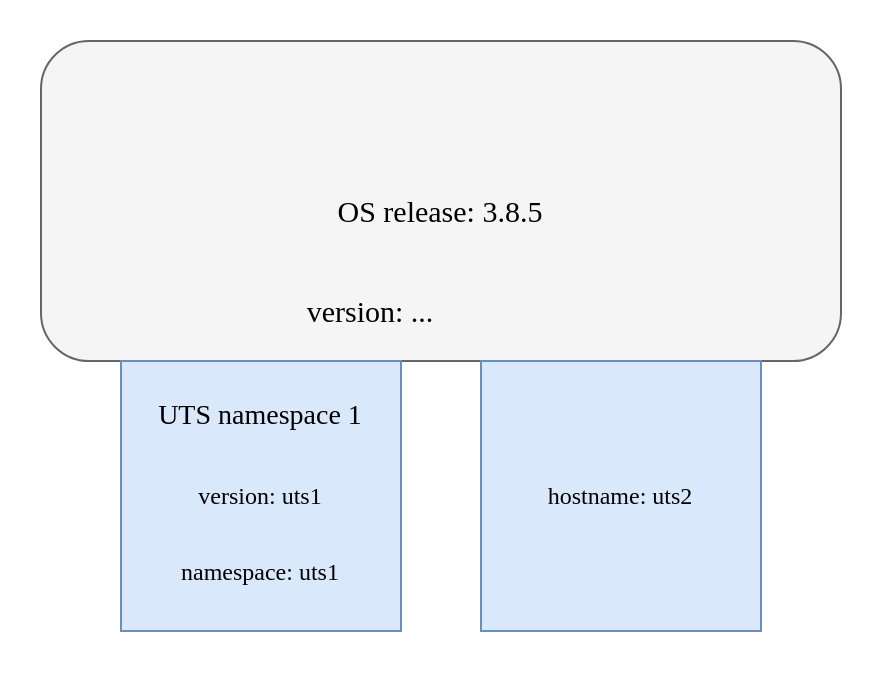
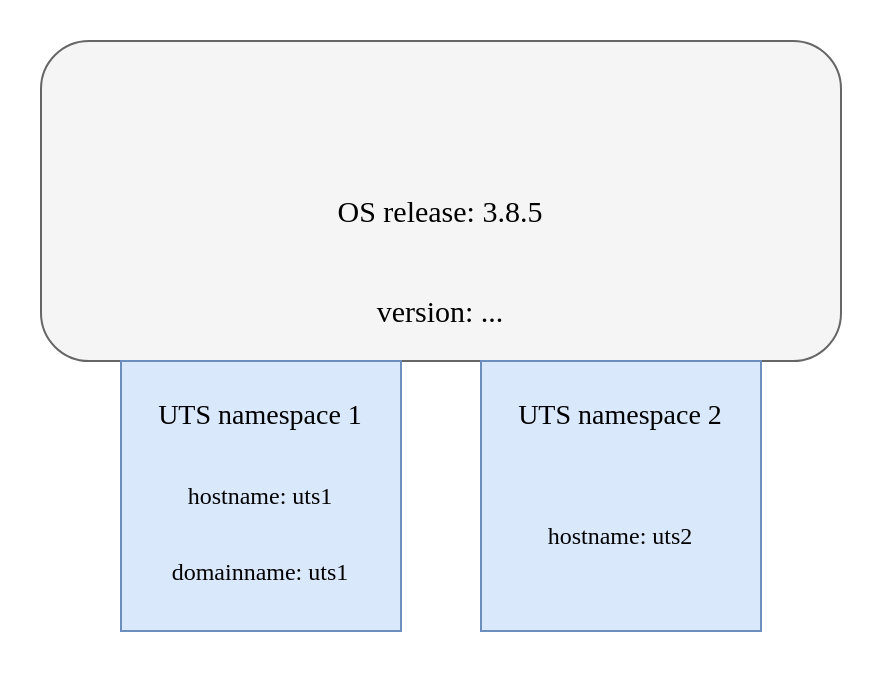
node "version: ...": moved (371, 311) -> (441, 311)
node "UTS namespace 2": added
node "hostname: uts2": moved (621, 496) -> (621, 536)
node "version: uts1": label "version: uts1" -> "hostname: uts1"
node "namespace: uts1": label "namespace: uts1" -> "domainname: uts1"
